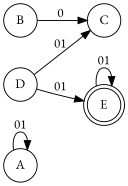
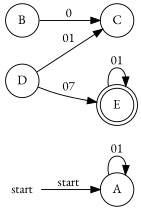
edge "D" -> "E": label "01" -> "07"
node "start": added
